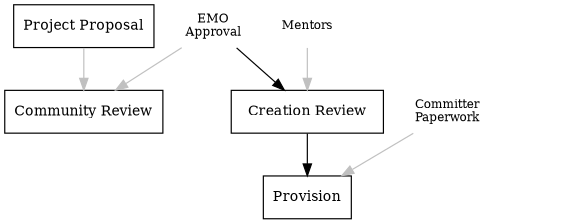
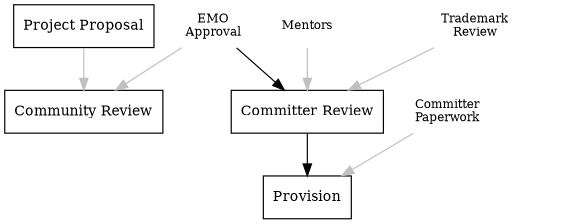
node "Trademark Review": added
node "Creation Review": label "Creation Review" -> "Committer Review"
